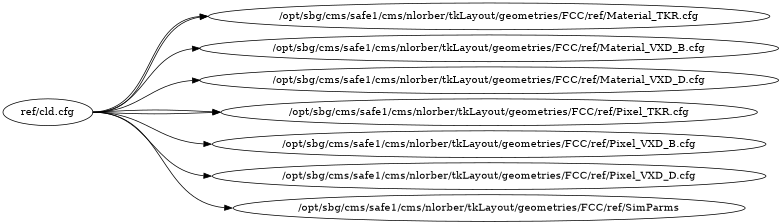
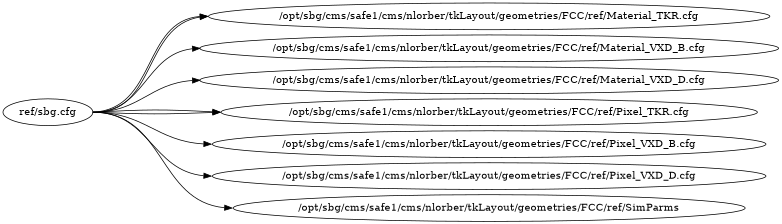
node "ref/cld.cfg": label "ref/cld.cfg" -> "ref/sbg.cfg"
